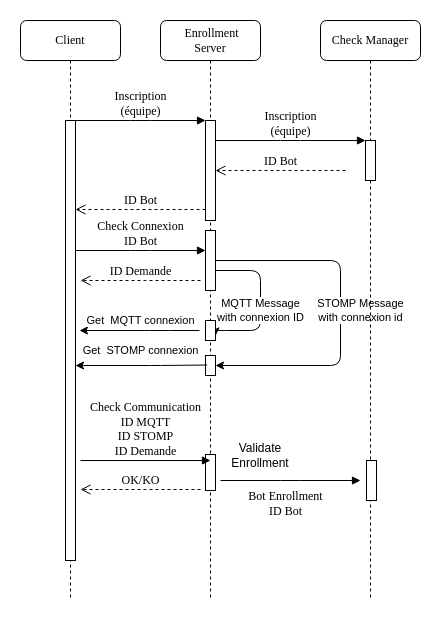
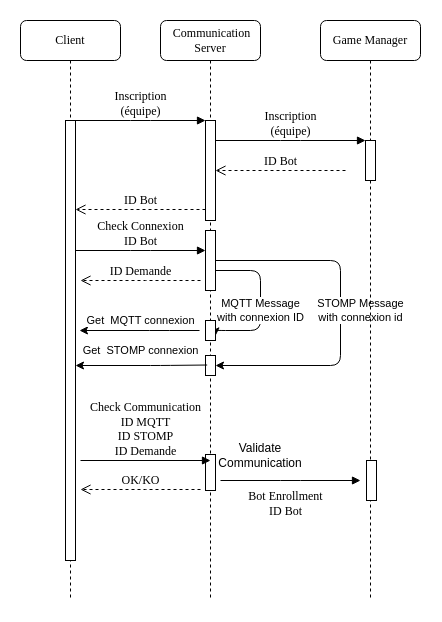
node "Enrollment Server": label "Enrollment Server" -> "Communication Server"
node "Check Manager": label "Check Manager" -> "Game Manager"
node "Validate Enrollment": label "Validate Enrollment" -> "Validate Communication"
